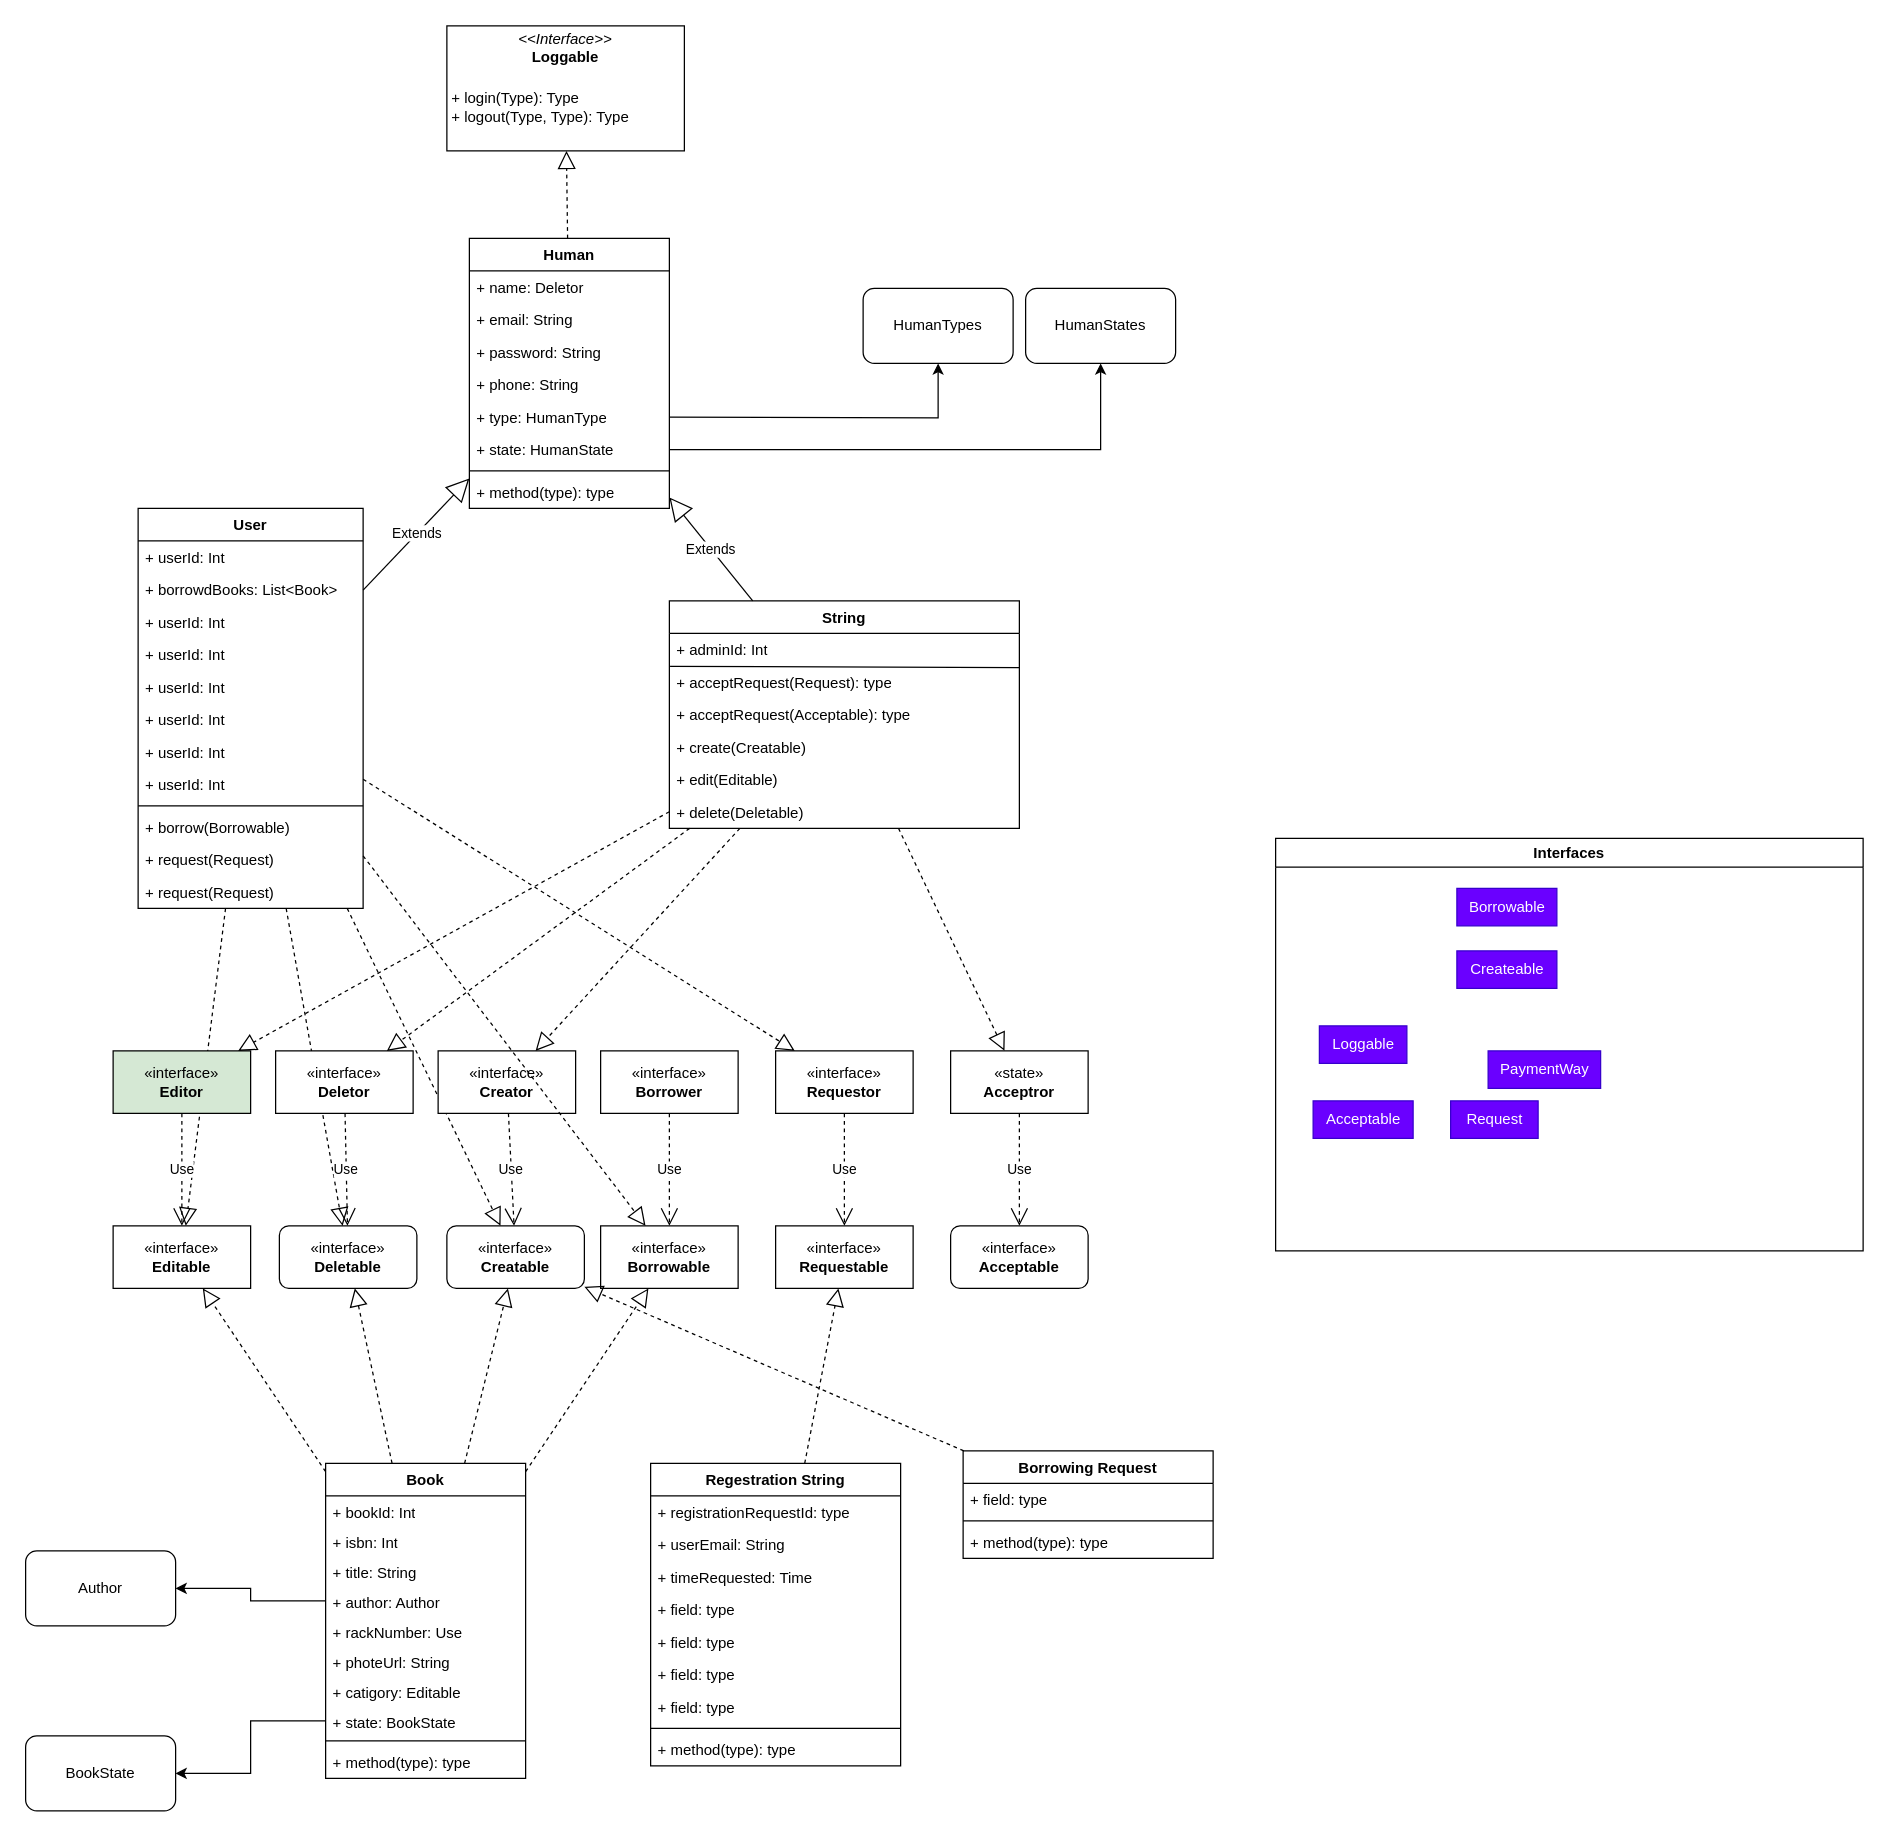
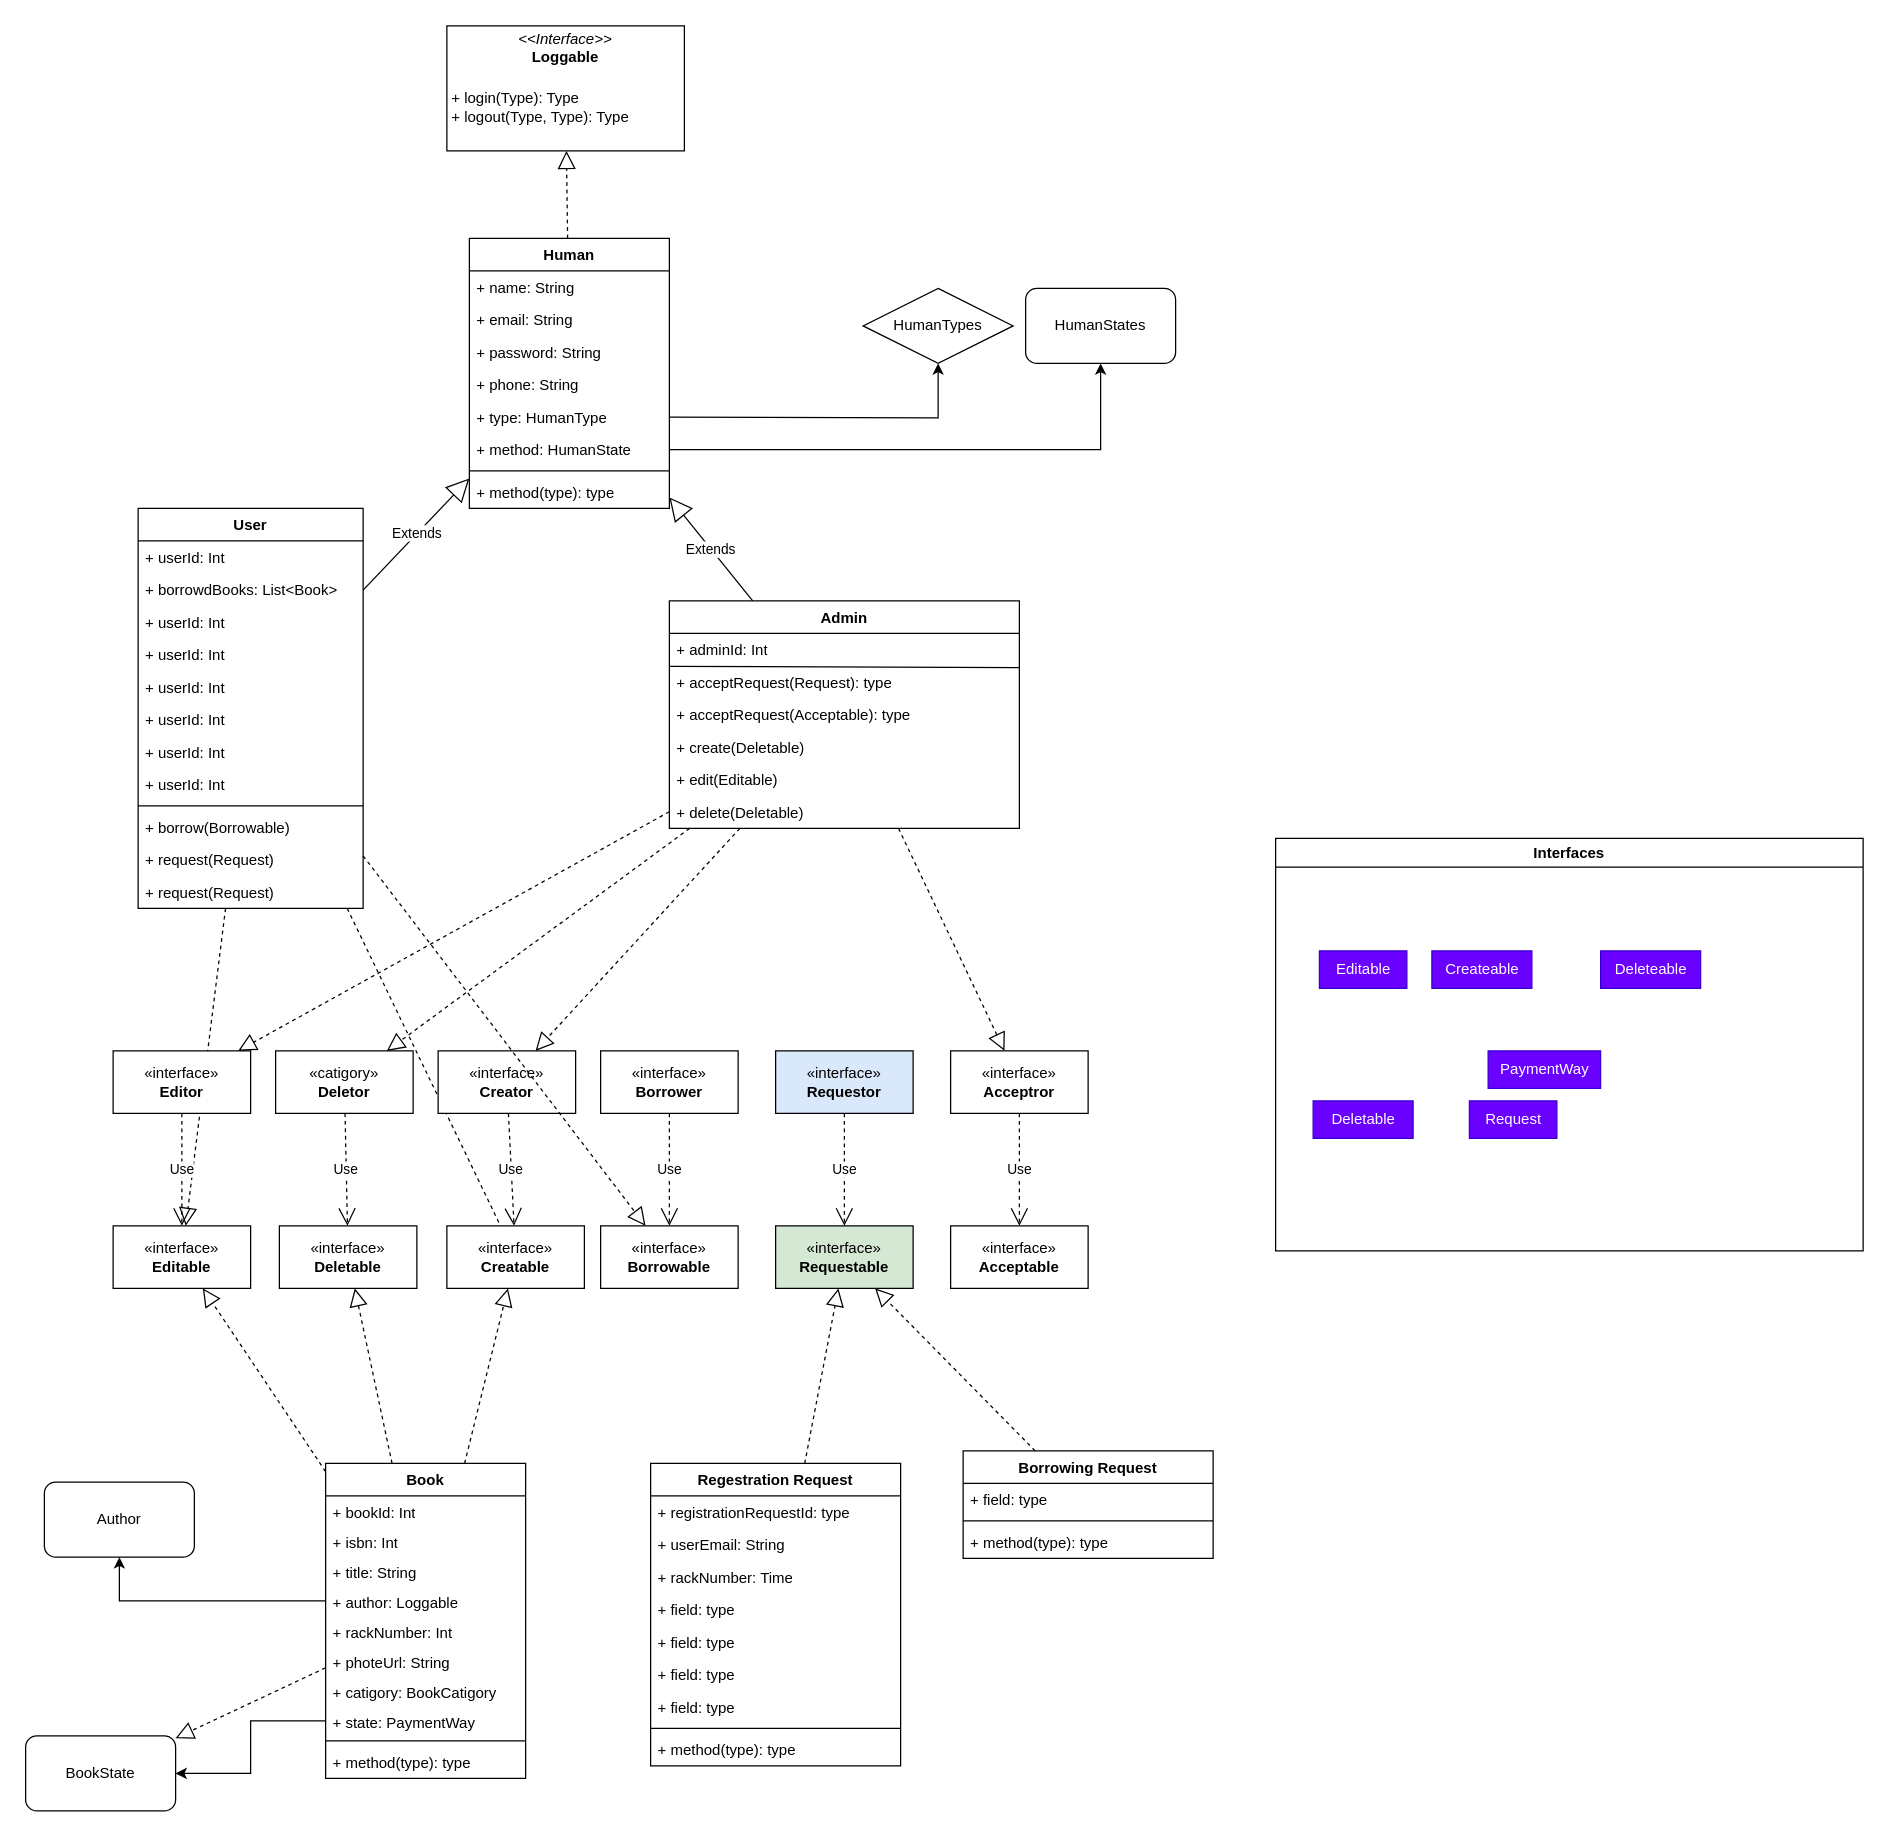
node "+ name: Deletor": label "+ name: Deletor" -> "+ name: String"
node "HumanTypes": shape rounded rectangle -> diamond
node "+ state: HumanState": label "+ state: HumanState" -> "+ method: HumanState"
node "String": label "String" -> "Admin"
node "+ create(Creatable)": label "+ create(Creatable)" -> "+ create(Deletable)"
node "Borrowable": removed
edge "User" -> "«interface» Requestor": removed
node "Editable": added
node "Createable": moved (1507, 969) -> (1482, 969)
node "Deleteable": added
edge "User" -> "«interface» Deletable": removed
node "Loggable": removed
node "«interface» Editor": fillcolor #d5e8d4 -> #ffffff
node "«interface» Deletor": label "«interface» Deletor" -> "«catigory» Deletor"
node "«interface» Requestor": fillcolor #ffffff -> #dae8fc
node "«state» Acceptror": label "«state» Acceptror" -> "«interface» Acceptror"
node "Acceptable": label "Acceptable" -> "Deletable"
node "Request": moved (1494, 1119) -> (1513, 1119)
edge "User" -> "«interface» Creatable": arrowhead block -> none
node "«interface» Deletable": shape rounded rectangle -> rectangle
node "«interface» Creatable": shape rounded rectangle -> rectangle
node "«interface» Requestable": fillcolor #ffffff -> #d5e8d4
node "«interface» Acceptable": shape rounded rectangle -> rectangle
edge "Borrowing Request" -> "«interface» Creatable": now "Borrowing Request" -> "«interface» Requestable"
edge "Book" -> "«interface» Borrowable": now "Book" -> "BookState"
node "Regestration String": label "Regestration String" -> "Regestration Request"
node "+ timeRequested: Time": label "+ timeRequested: Time" -> "+ rackNumber: Time"
node "Author": moved (101, 1588) -> (119, 1519)
node "+ author: Author": label "+ author: Author" -> "+ author: Loggable"
node "+ rackNumber: Use": label "+ rackNumber: Use" -> "+ rackNumber: Int"
node "+ catigory: Editable": label "+ catigory: Editable" -> "+ catigory: BookCatigory"
node "+ state: BookState": label "+ state: BookState" -> "+ state: PaymentWay"
